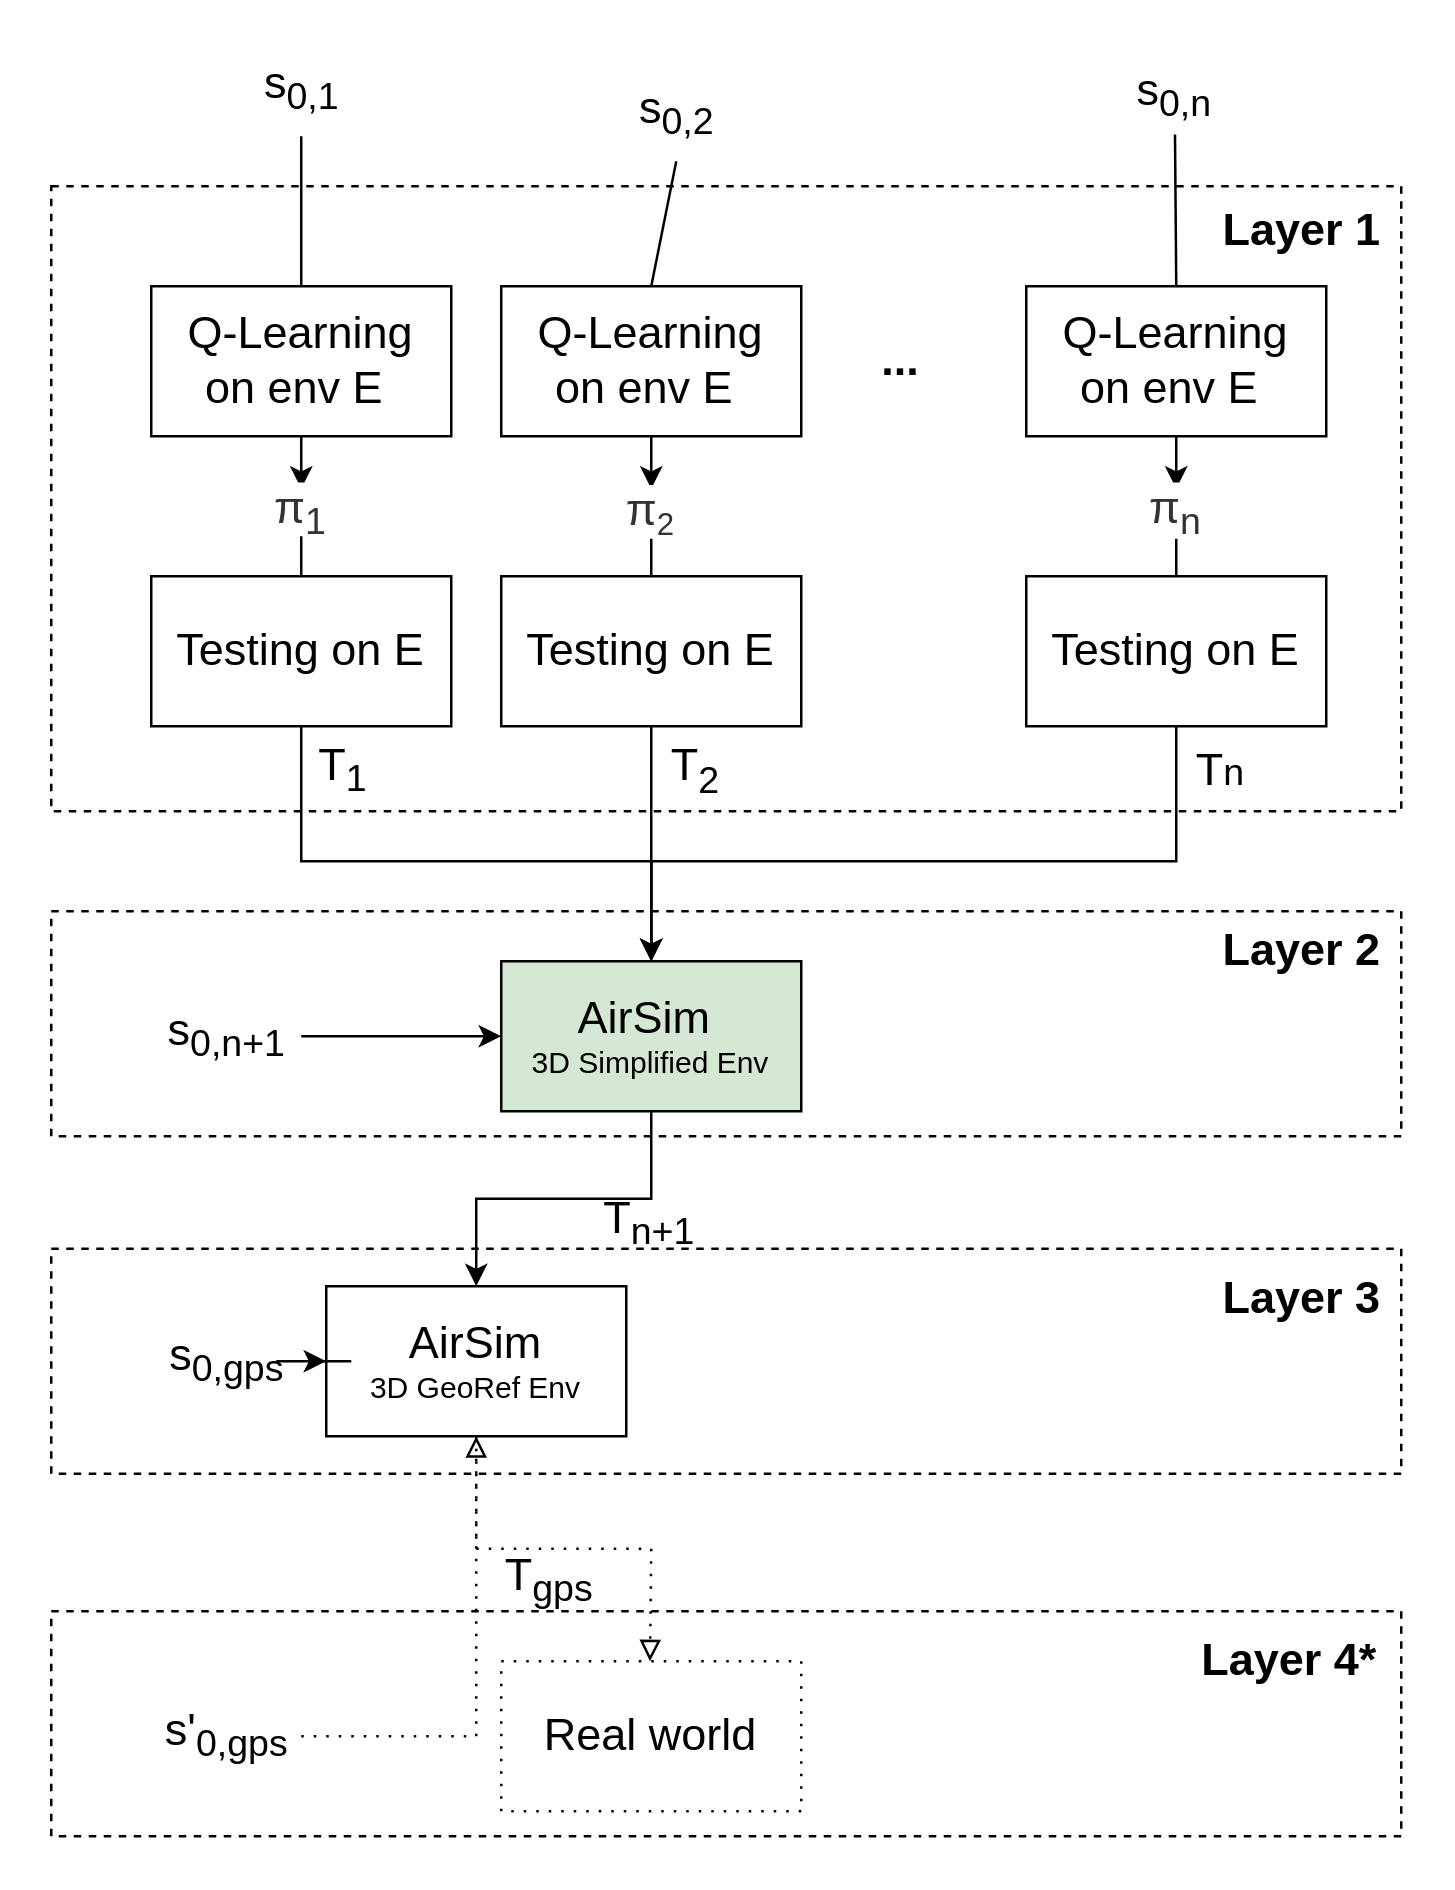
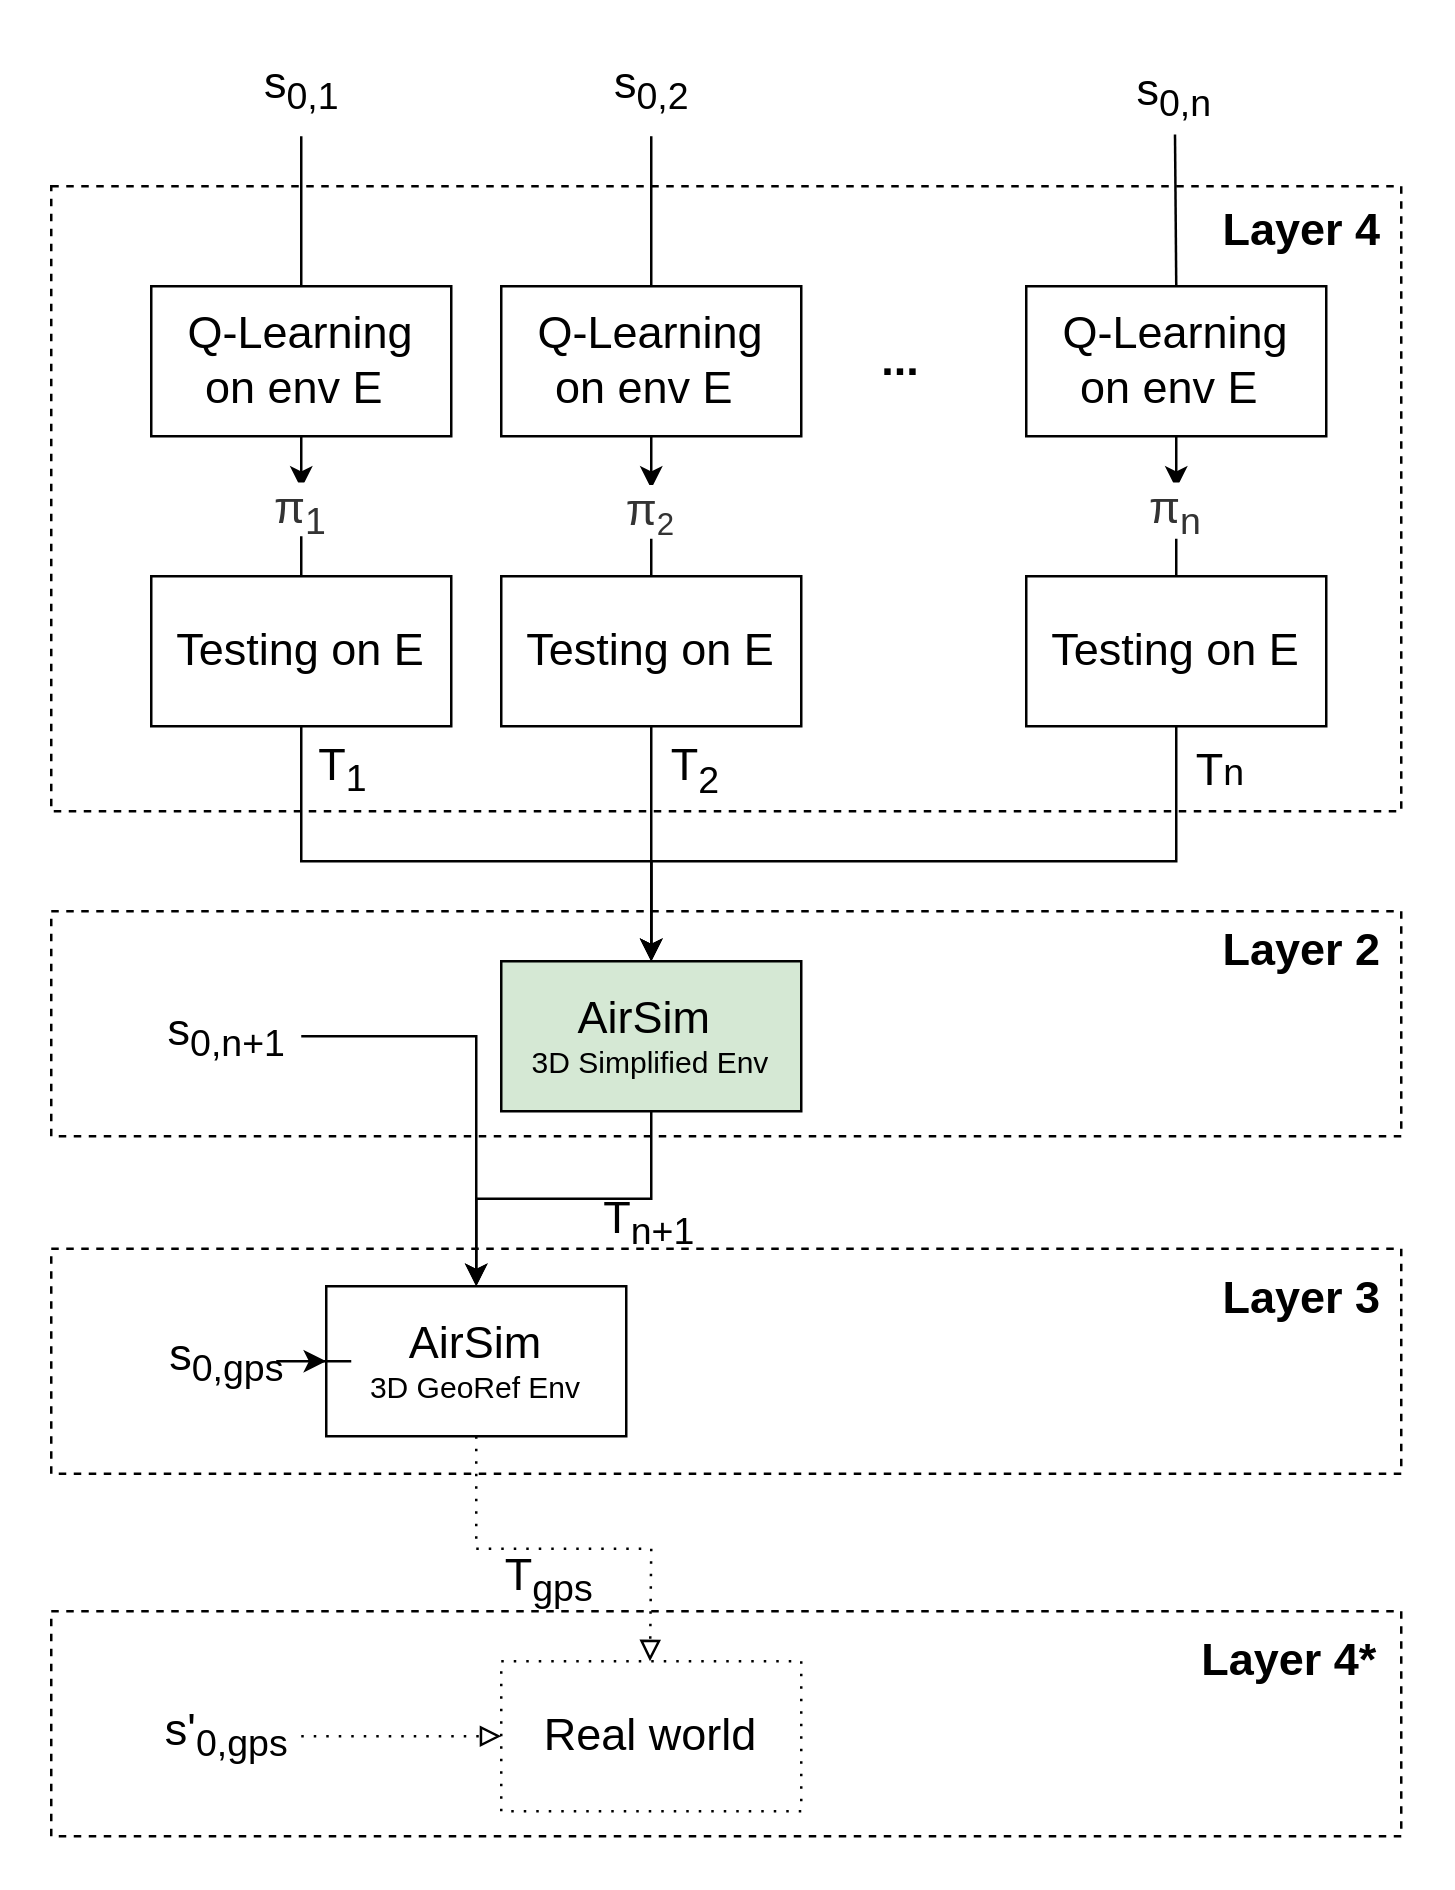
node "s0,2": moved (676, 114) -> (651, 89)
node "Layer 1": label "Layer 1" -> "Layer 4"
edge "s0,n+1" -> "AirSim 3D Simplified Env": now "s0,n+1" -> "AirSim 3D GeoRef Env"
edge "s'0,gps" -> "AirSim 3D GeoRef Env": now "s'0,gps" -> "Real world"
